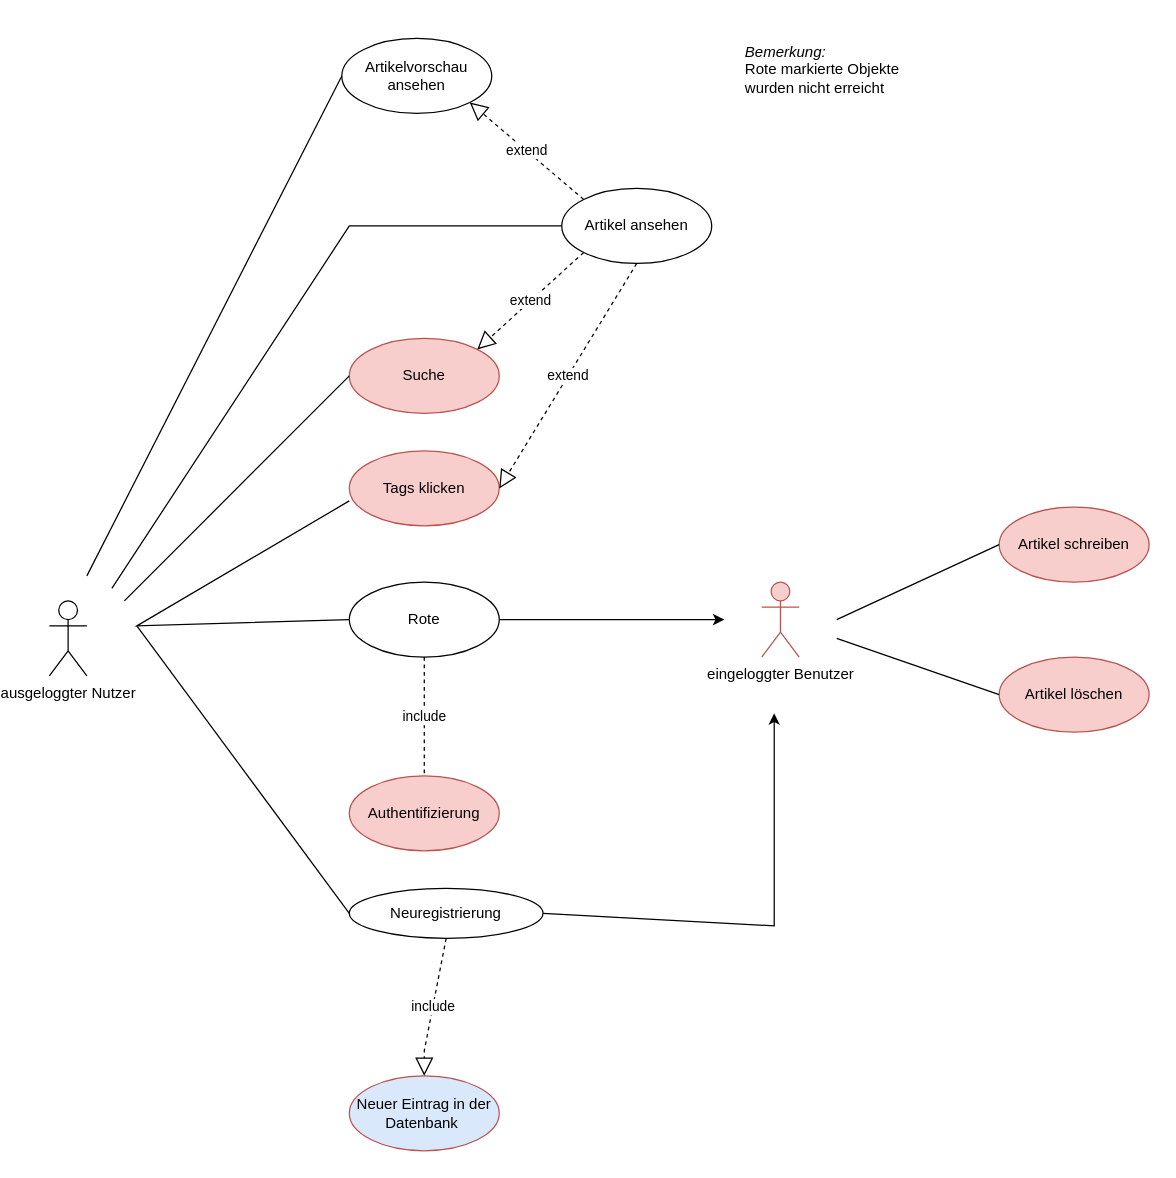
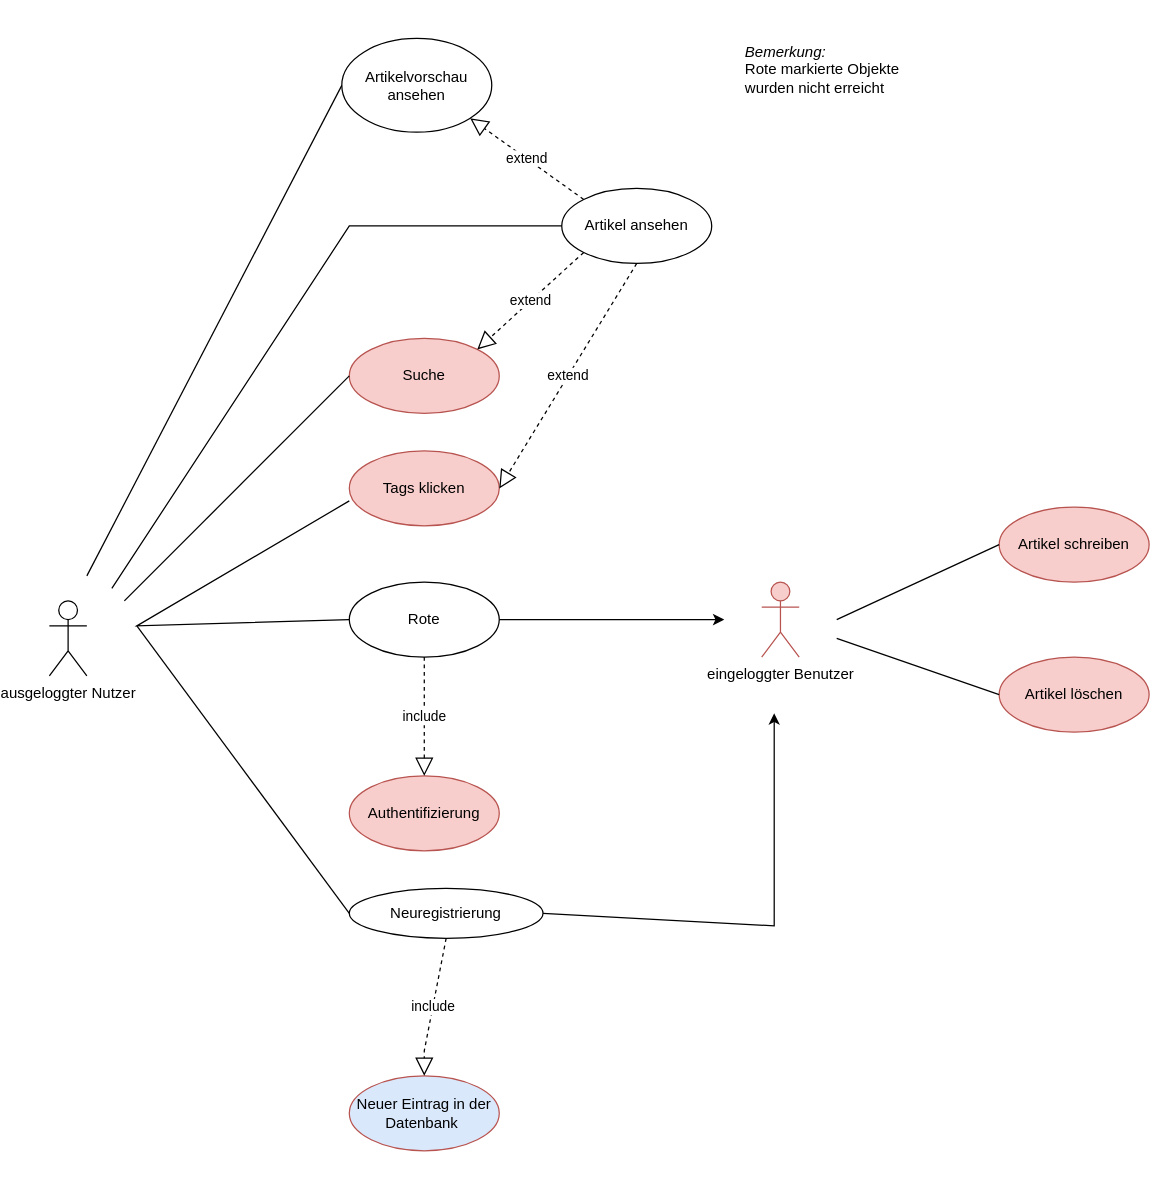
node "Artikelvorschau ansehen": size 150x75 -> 150x94
edge "Rote" -- "Authentifizierung": arrowhead none -> block
